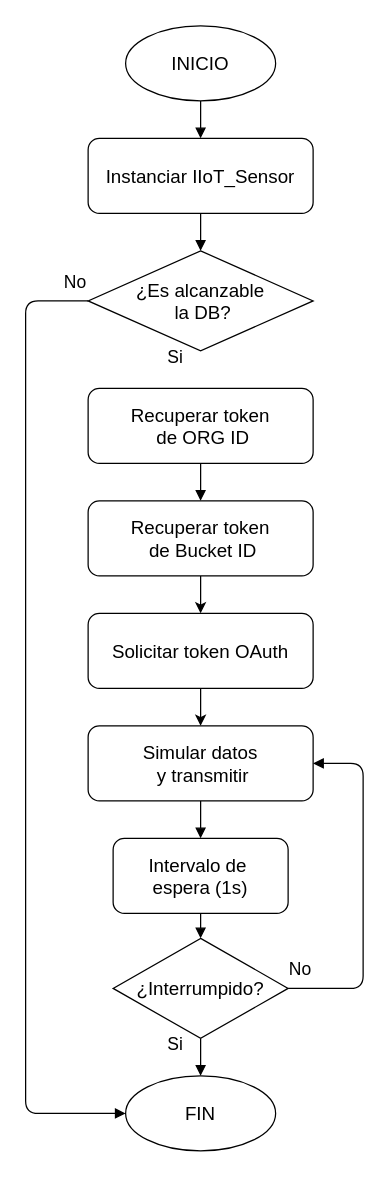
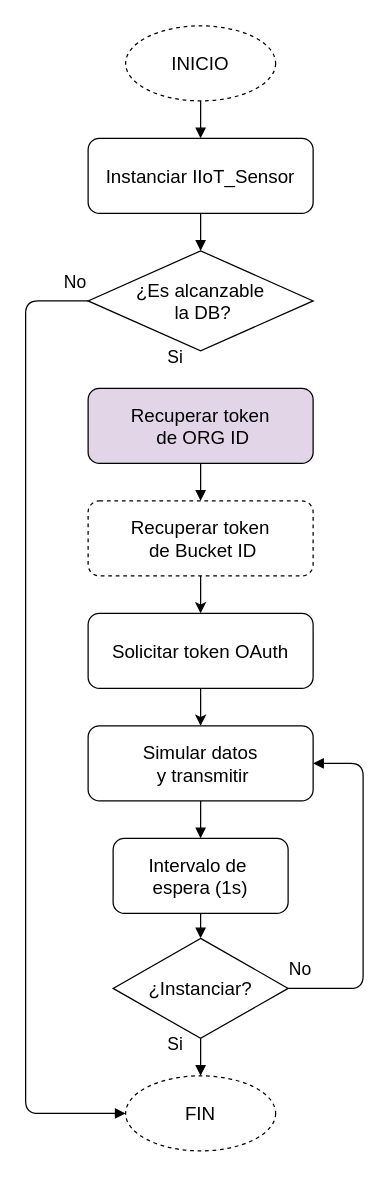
node "INICIO": style solid -> dashed
node "Recuperar token de ORG ID": fillcolor #ffffff -> #e1d5e7
node "Recuperar token de Bucket ID": style solid -> dashed
node "¿Interrumpido?": label "¿Interrumpido?" -> "¿Instanciar?"
node "FIN": style solid -> dashed
